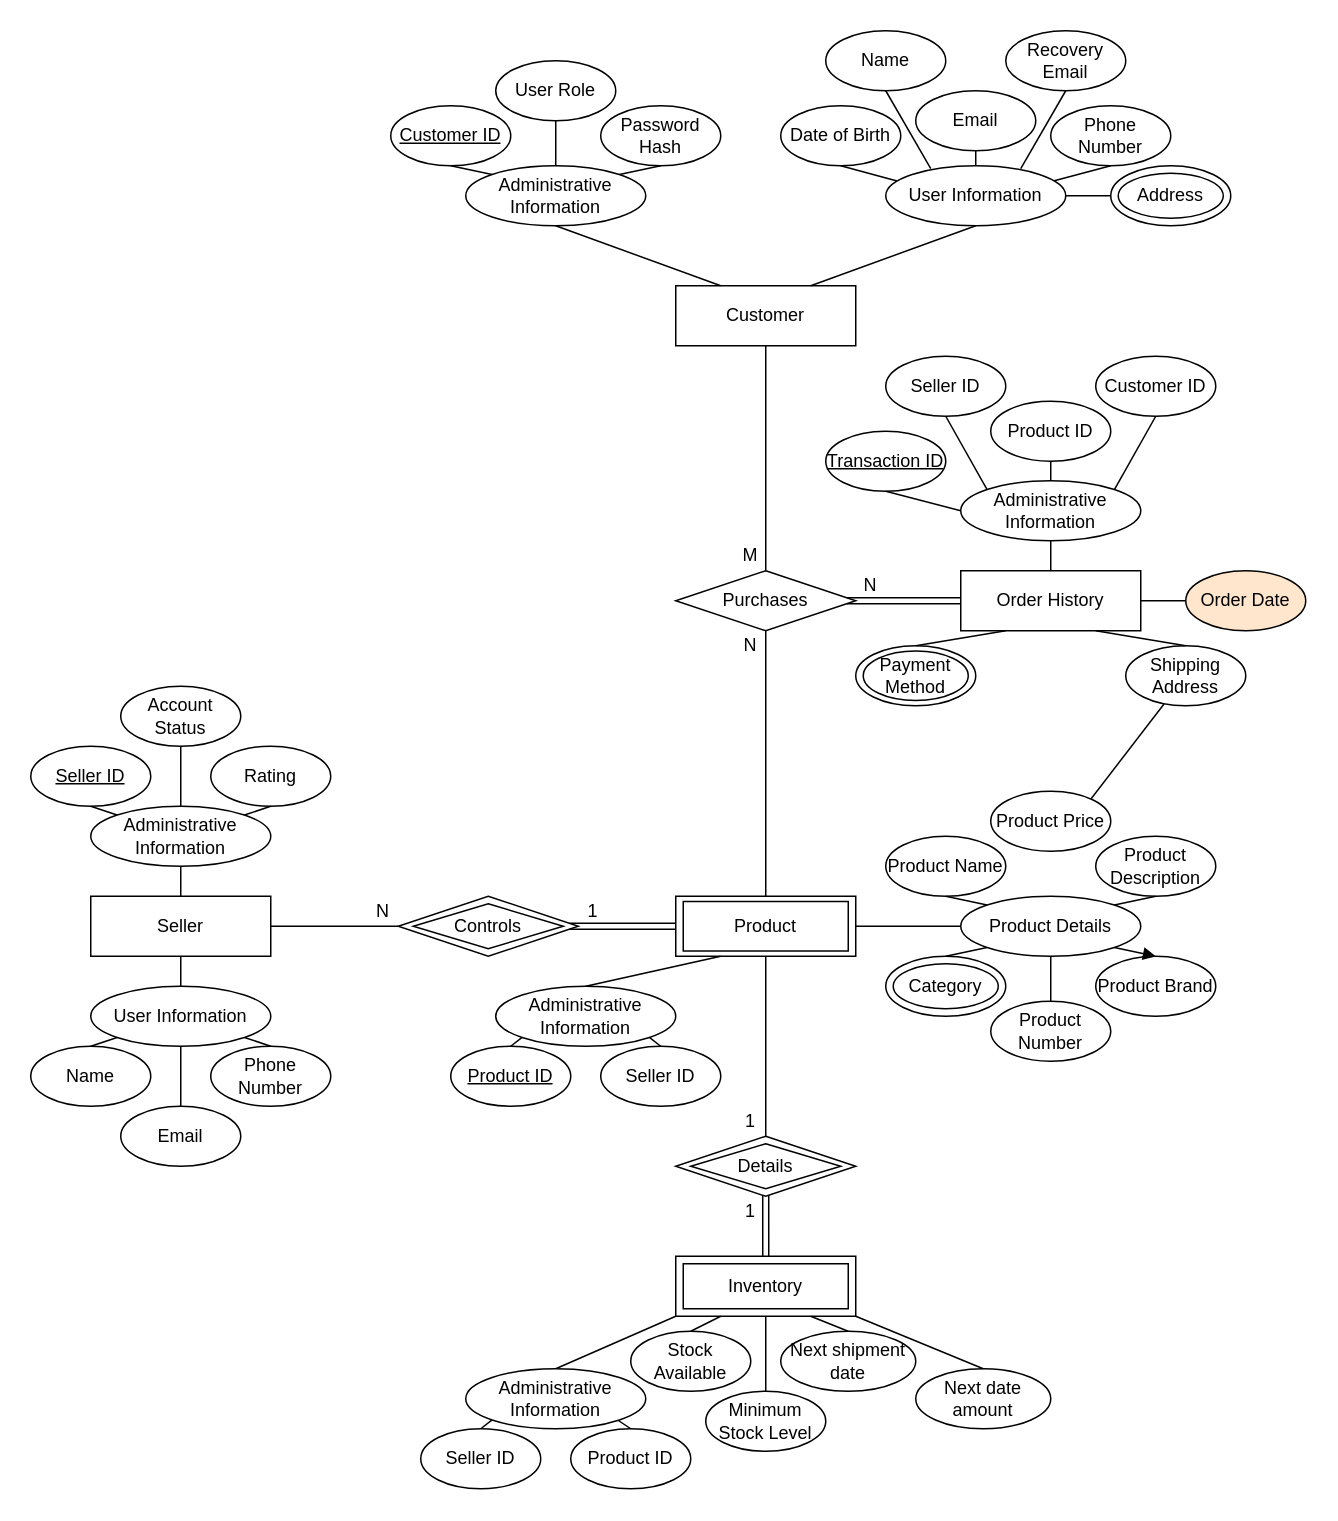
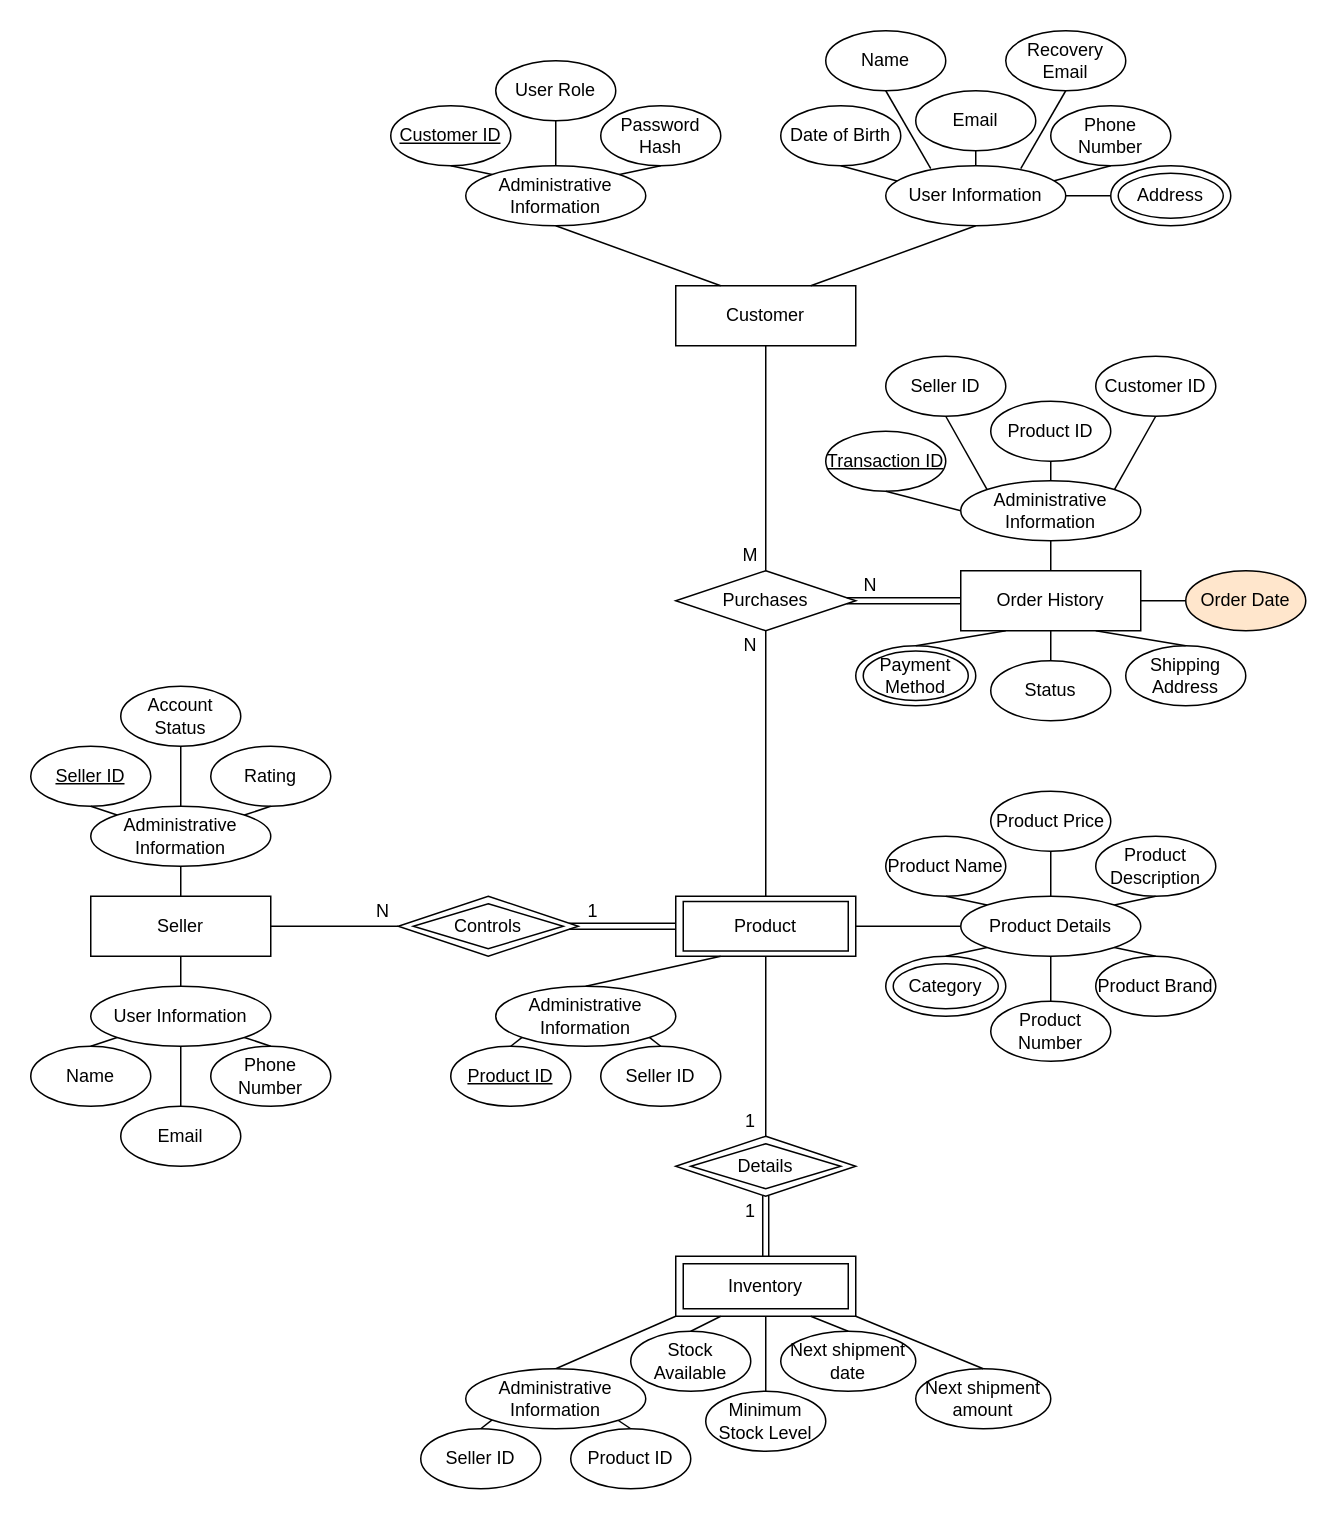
edge "Order History" -- "Status": added
node "Status": added
edge "Shipping Address" -- "Product Price": now "Product Details" -- "Product Price"
edge "Product Details" -> "Product Brand": arrowhead block -> none
node "Next date amount": label "Next date amount" -> "Next shipment amount"
